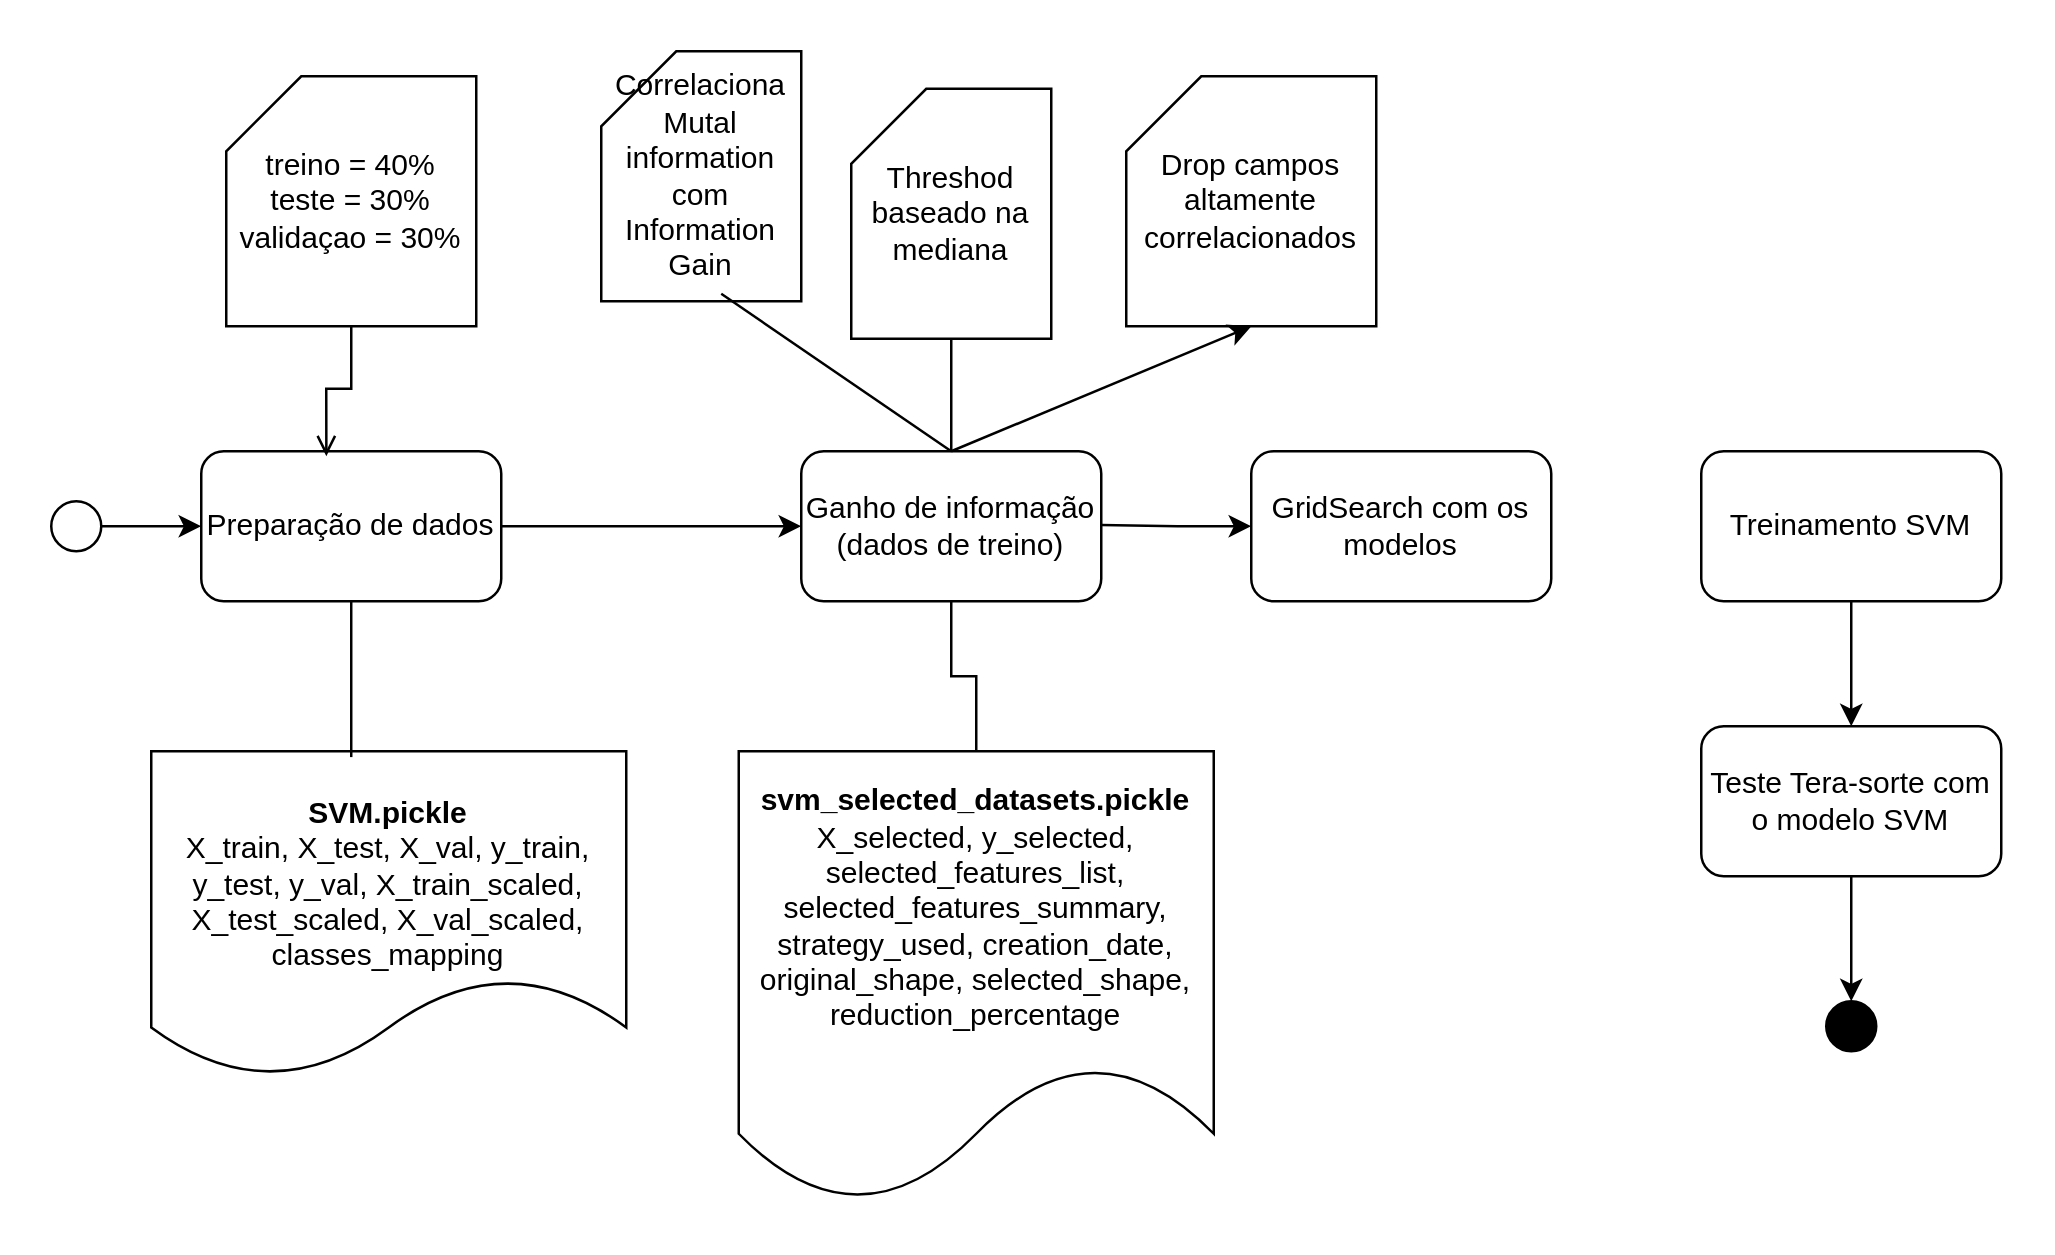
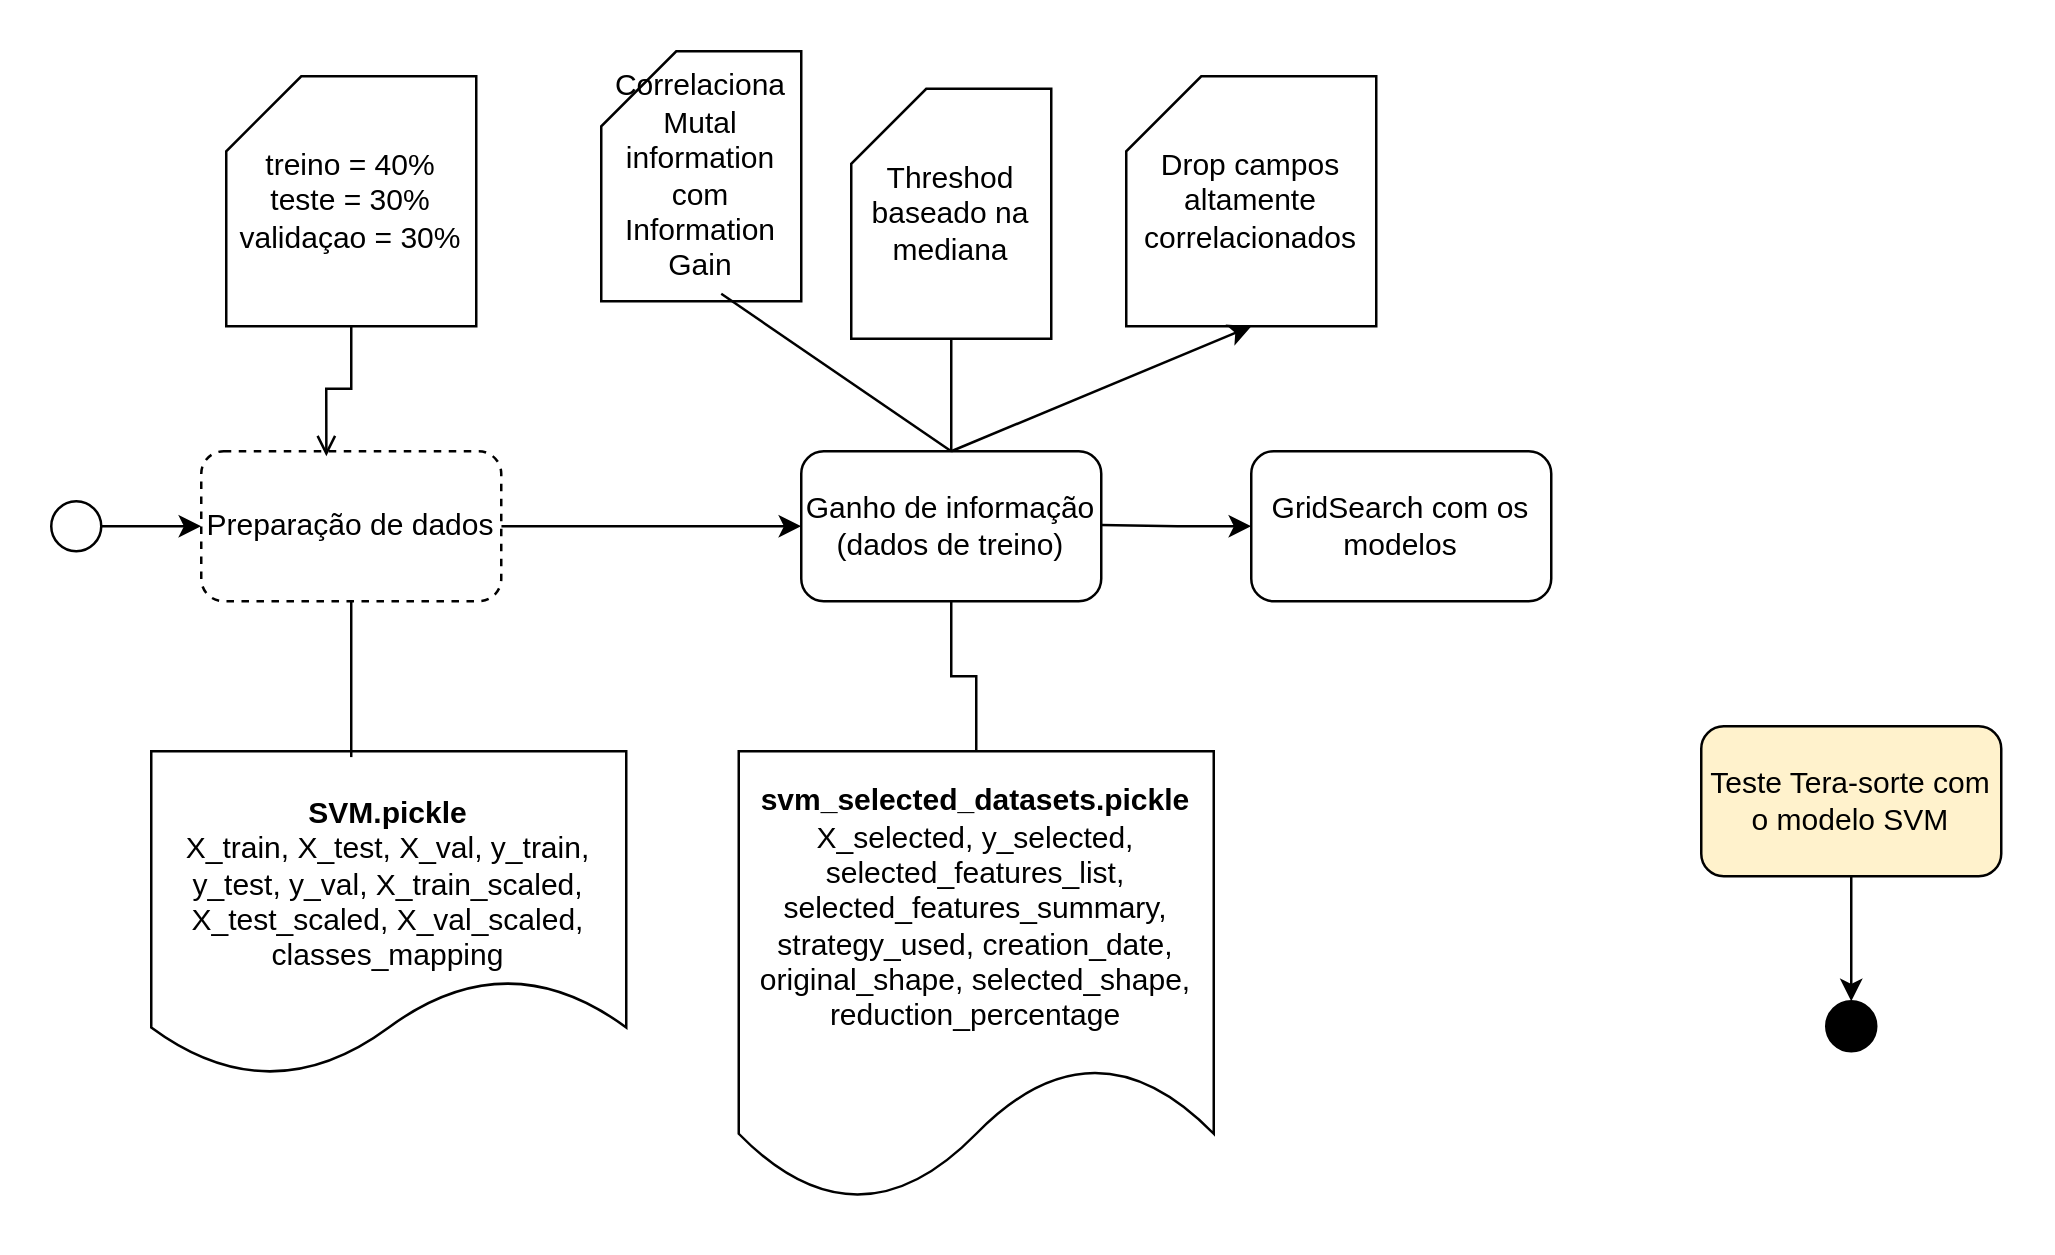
node "Preparação de dados": style solid -> dashed
node "Treinamento SVM": removed
edge "Treinamento SVM" -> "Teste Tera-sorte com o modelo SVM": removed
node "Teste Tera-sorte com o modelo SVM": fillcolor #ffffff -> #fff2cc
